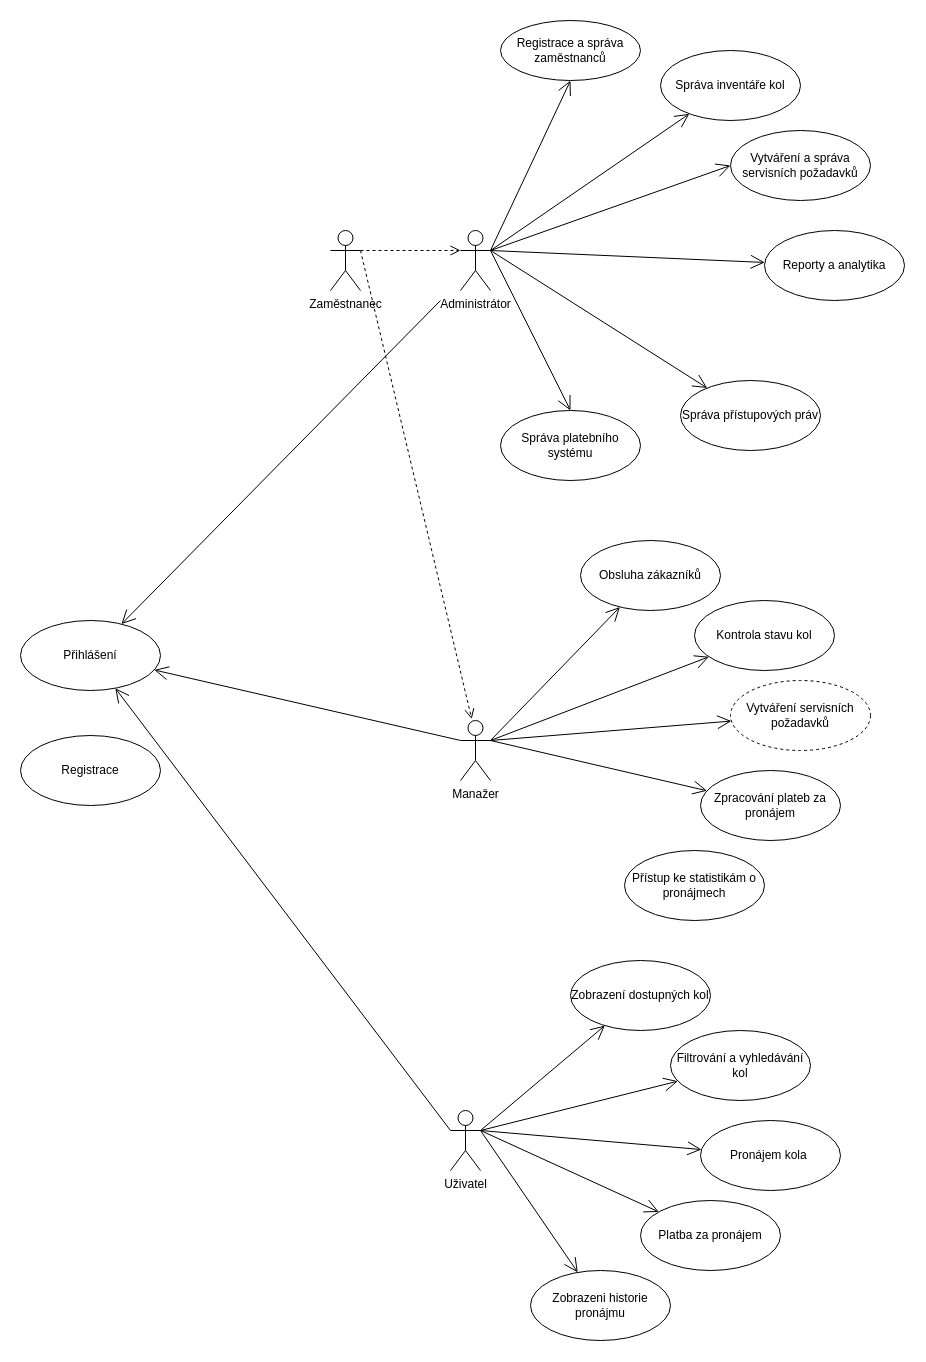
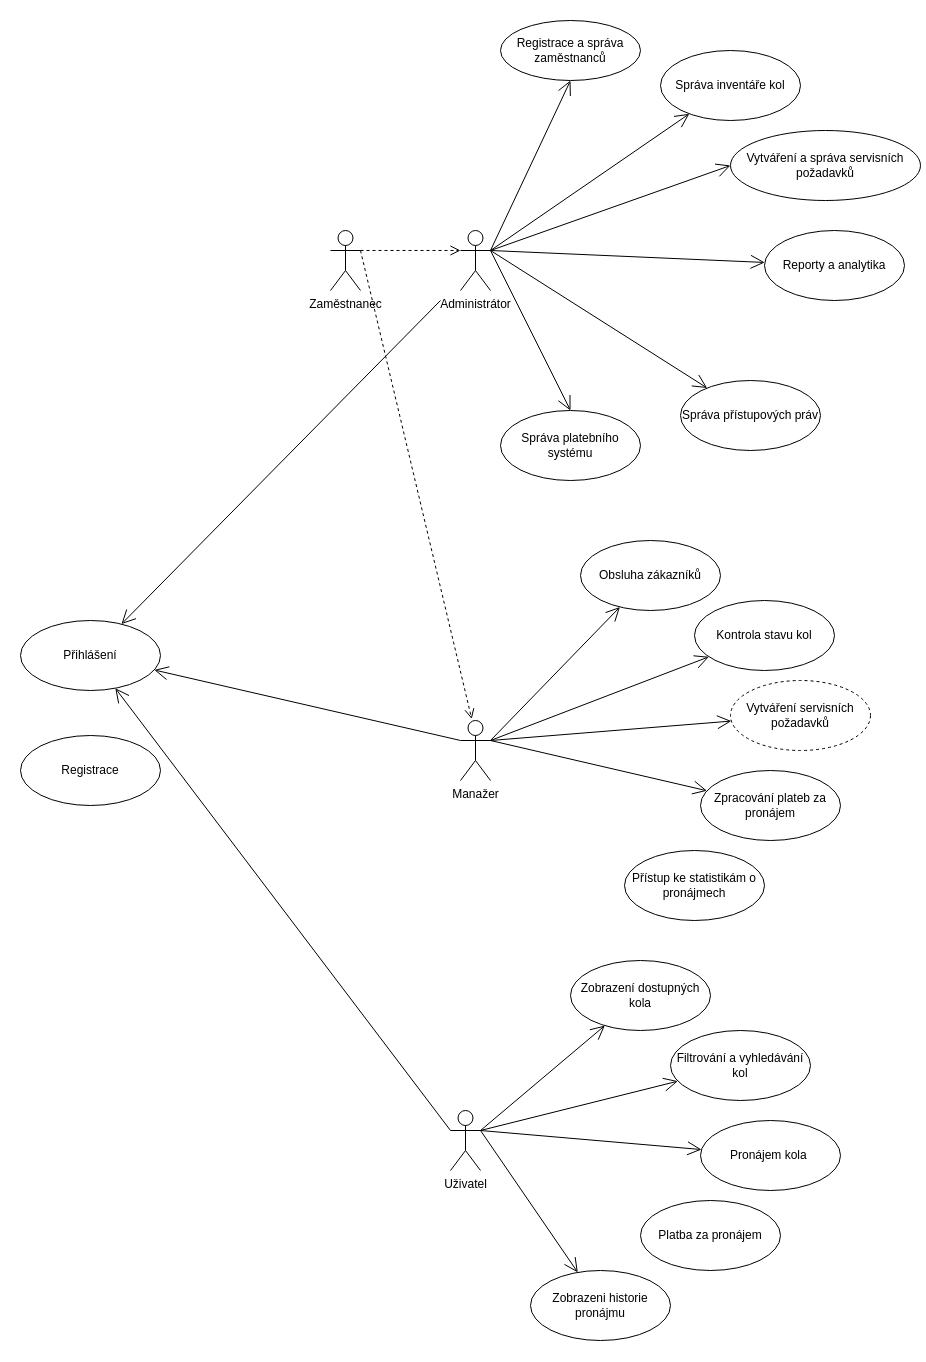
node "Vytváření a správa servisních požadavků": size 140x70 -> 190x70
node "Zobrazení dostupných kol": label "Zobrazení dostupných kol" -> "Zobrazení dostupných kola"
edge "Uživatel" -> "Platba za pronájem": removed
